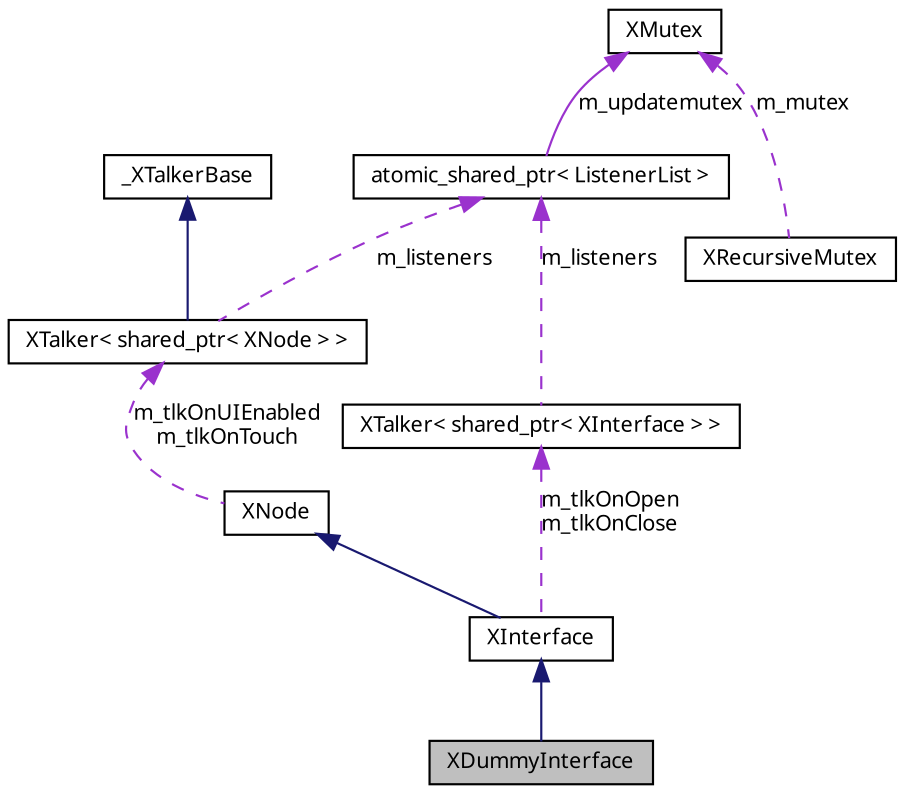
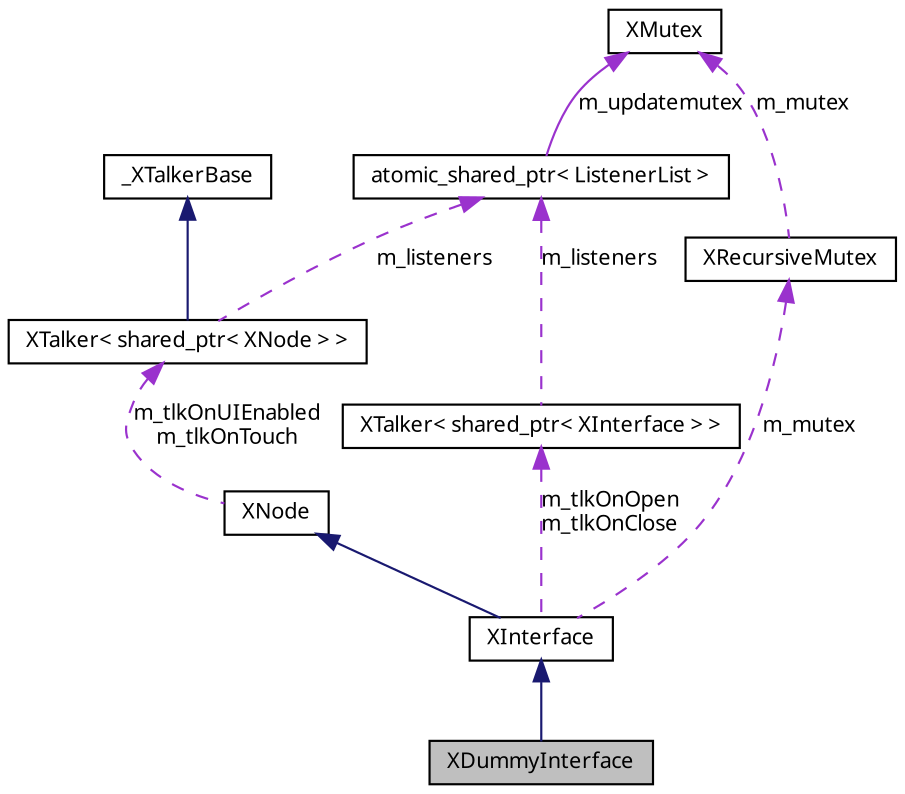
edge "XInterface" -> "XRecursiveMutex": added, label "m_mutex"
